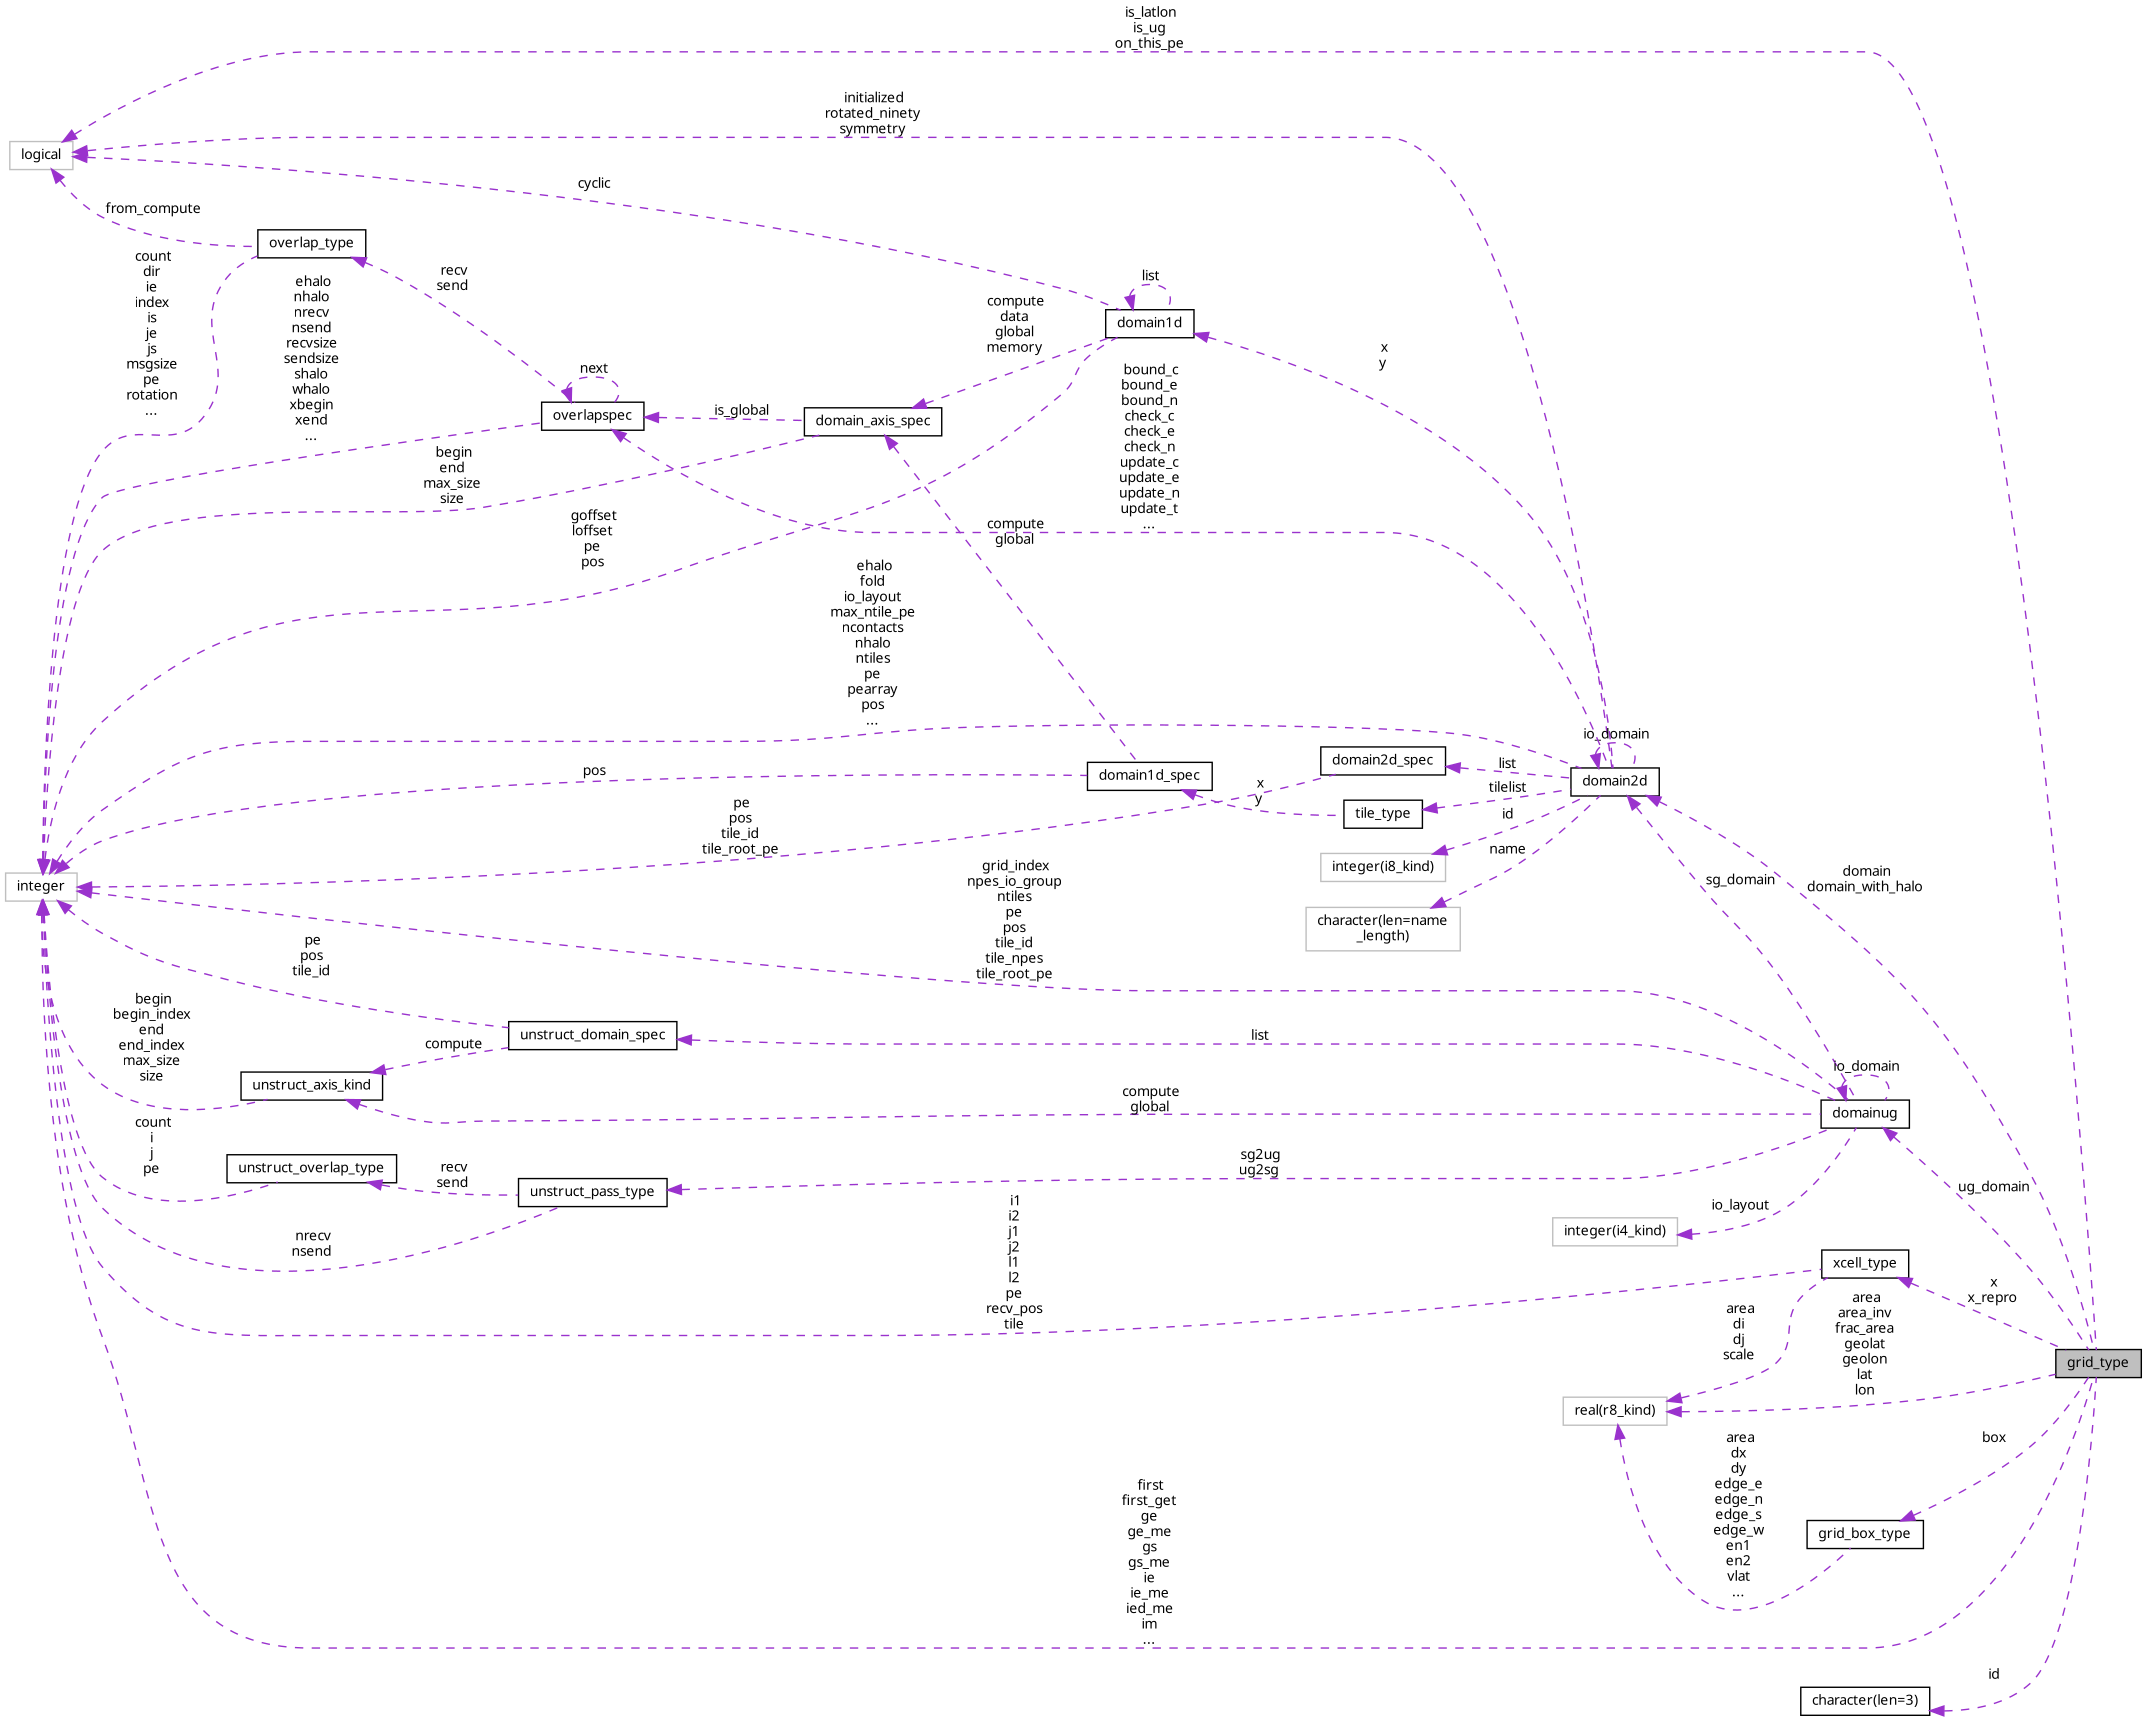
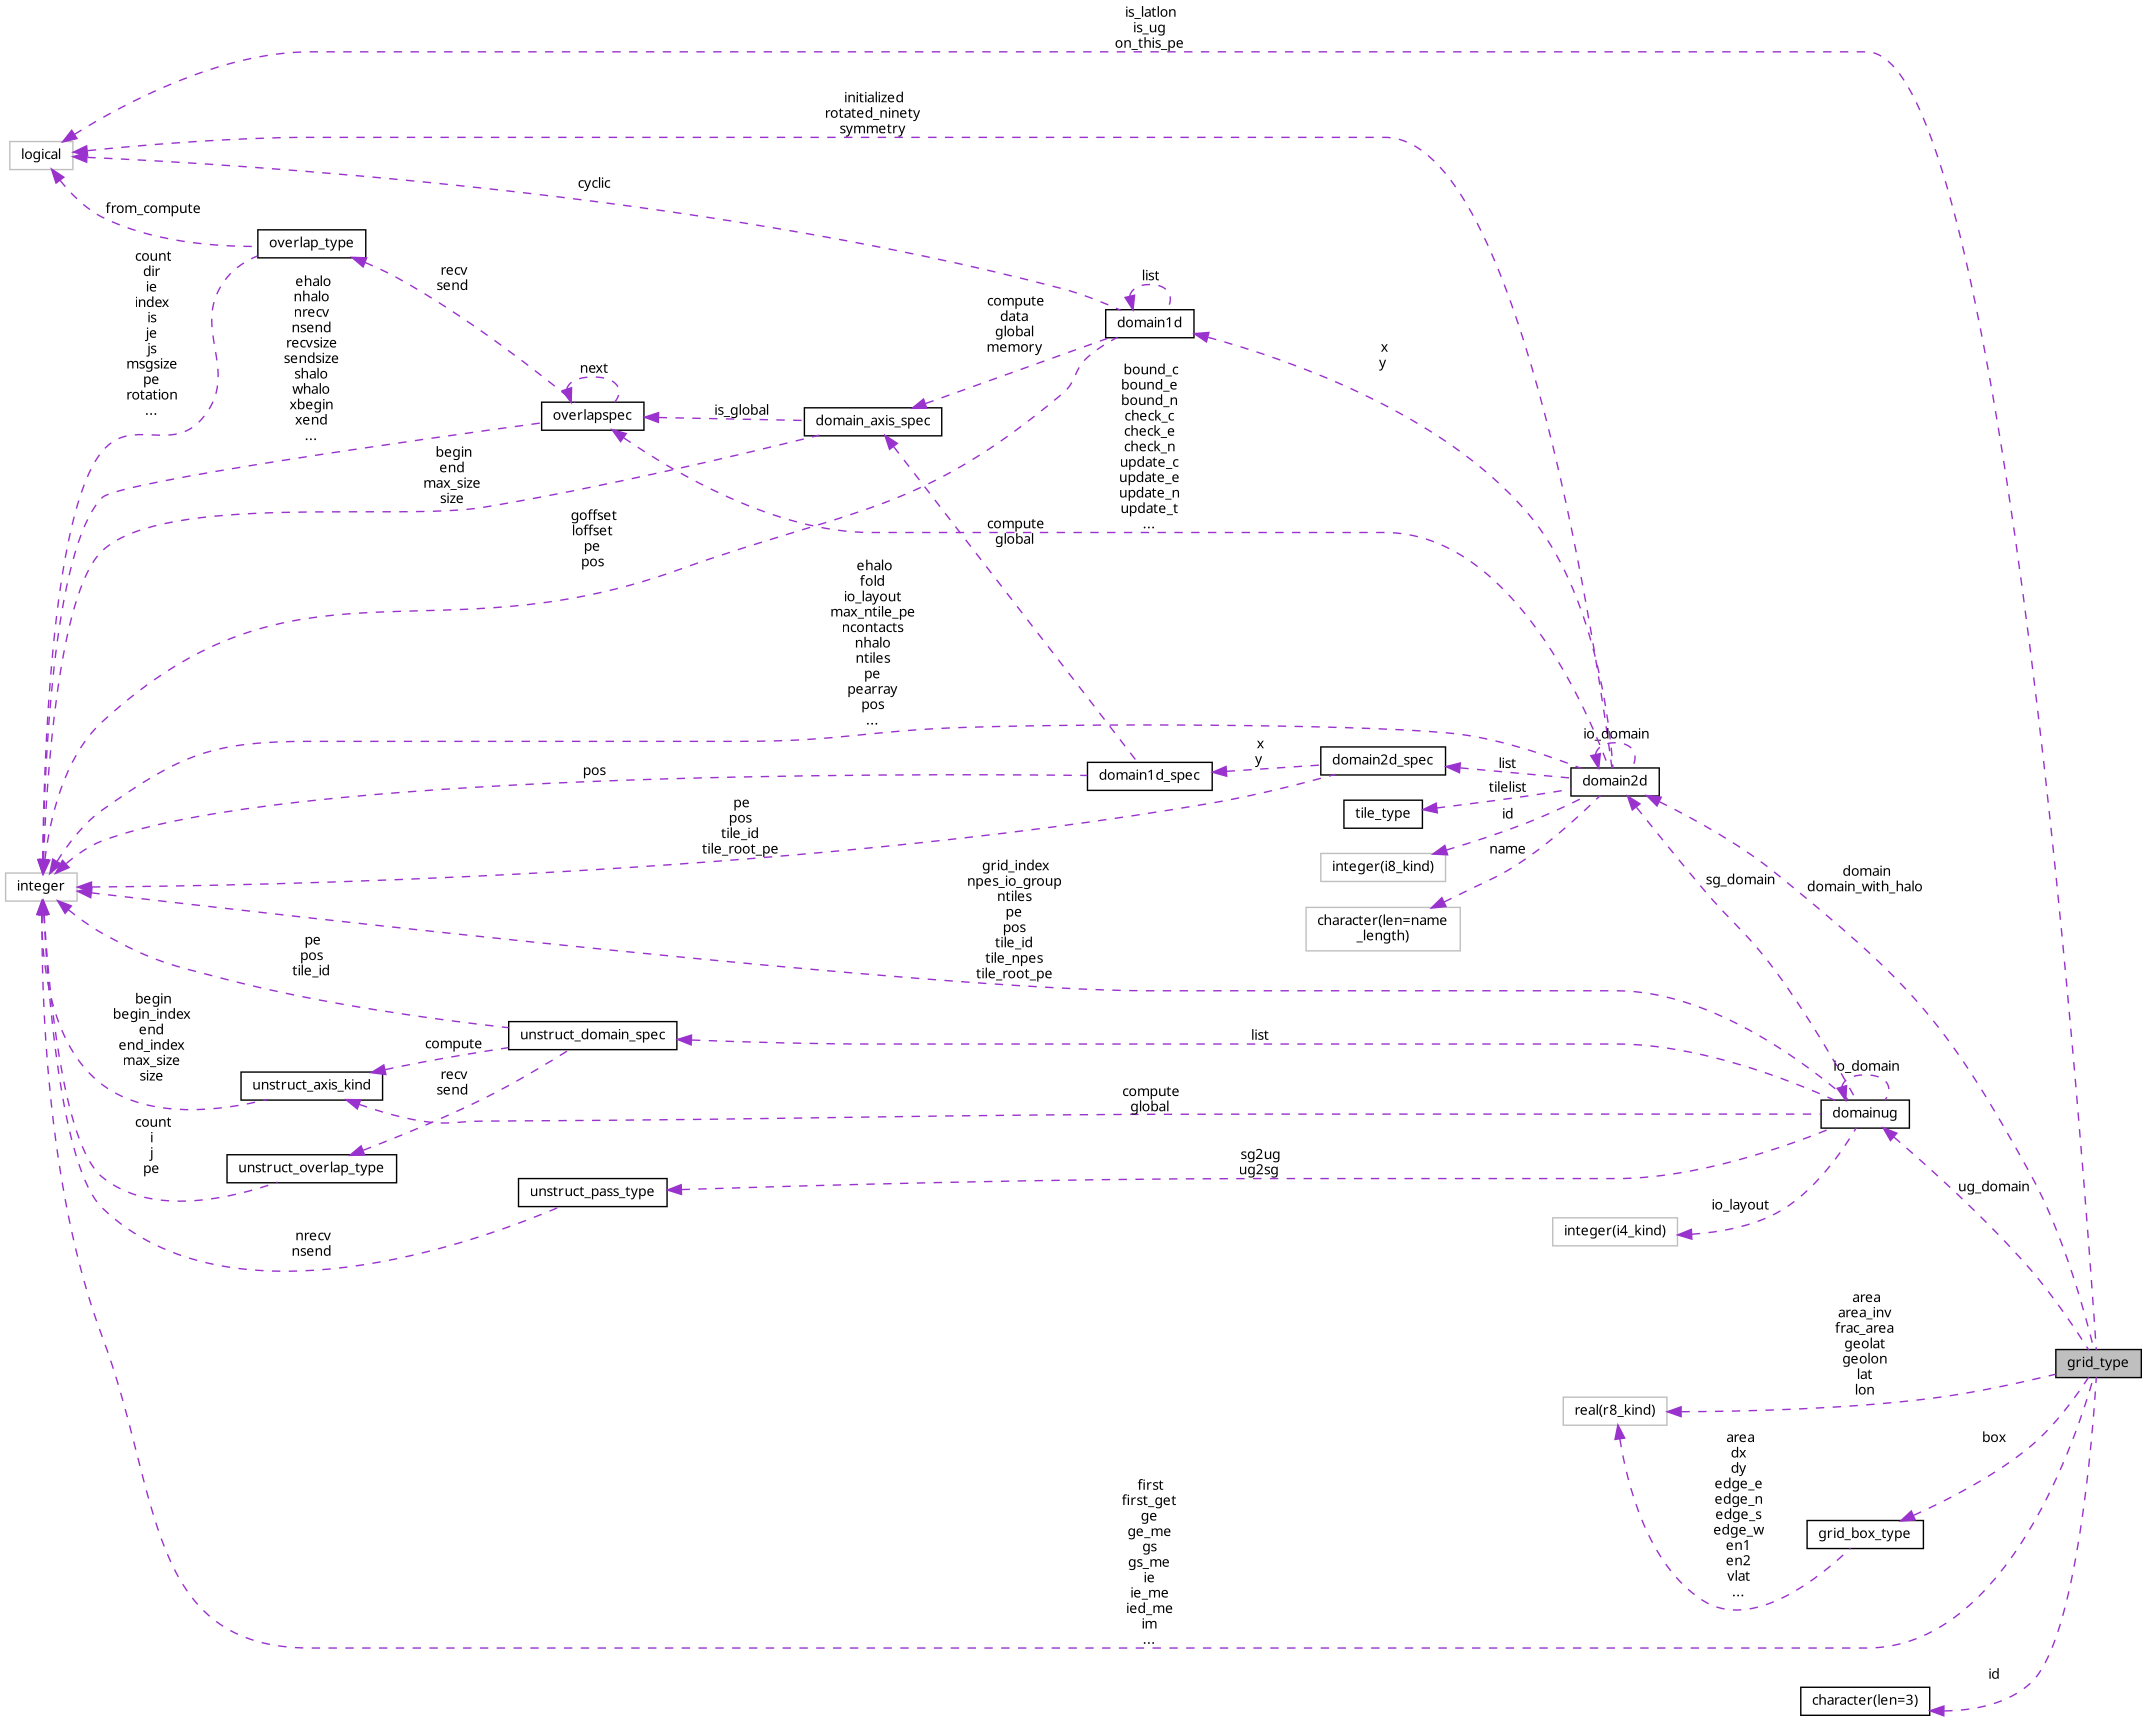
edge "tile_type" -> "domain1d_spec": now "domain2d_spec" -> "domain1d_spec"
edge "unstruct_pass_type" -> "unstruct_overlap_type": now "unstruct_domain_spec" -> "unstruct_overlap_type"
node "xcell_type": removed
